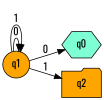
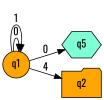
node "q0": label "q0" -> "q5"
edge "q1" -> "q2": label "1" -> "4"
